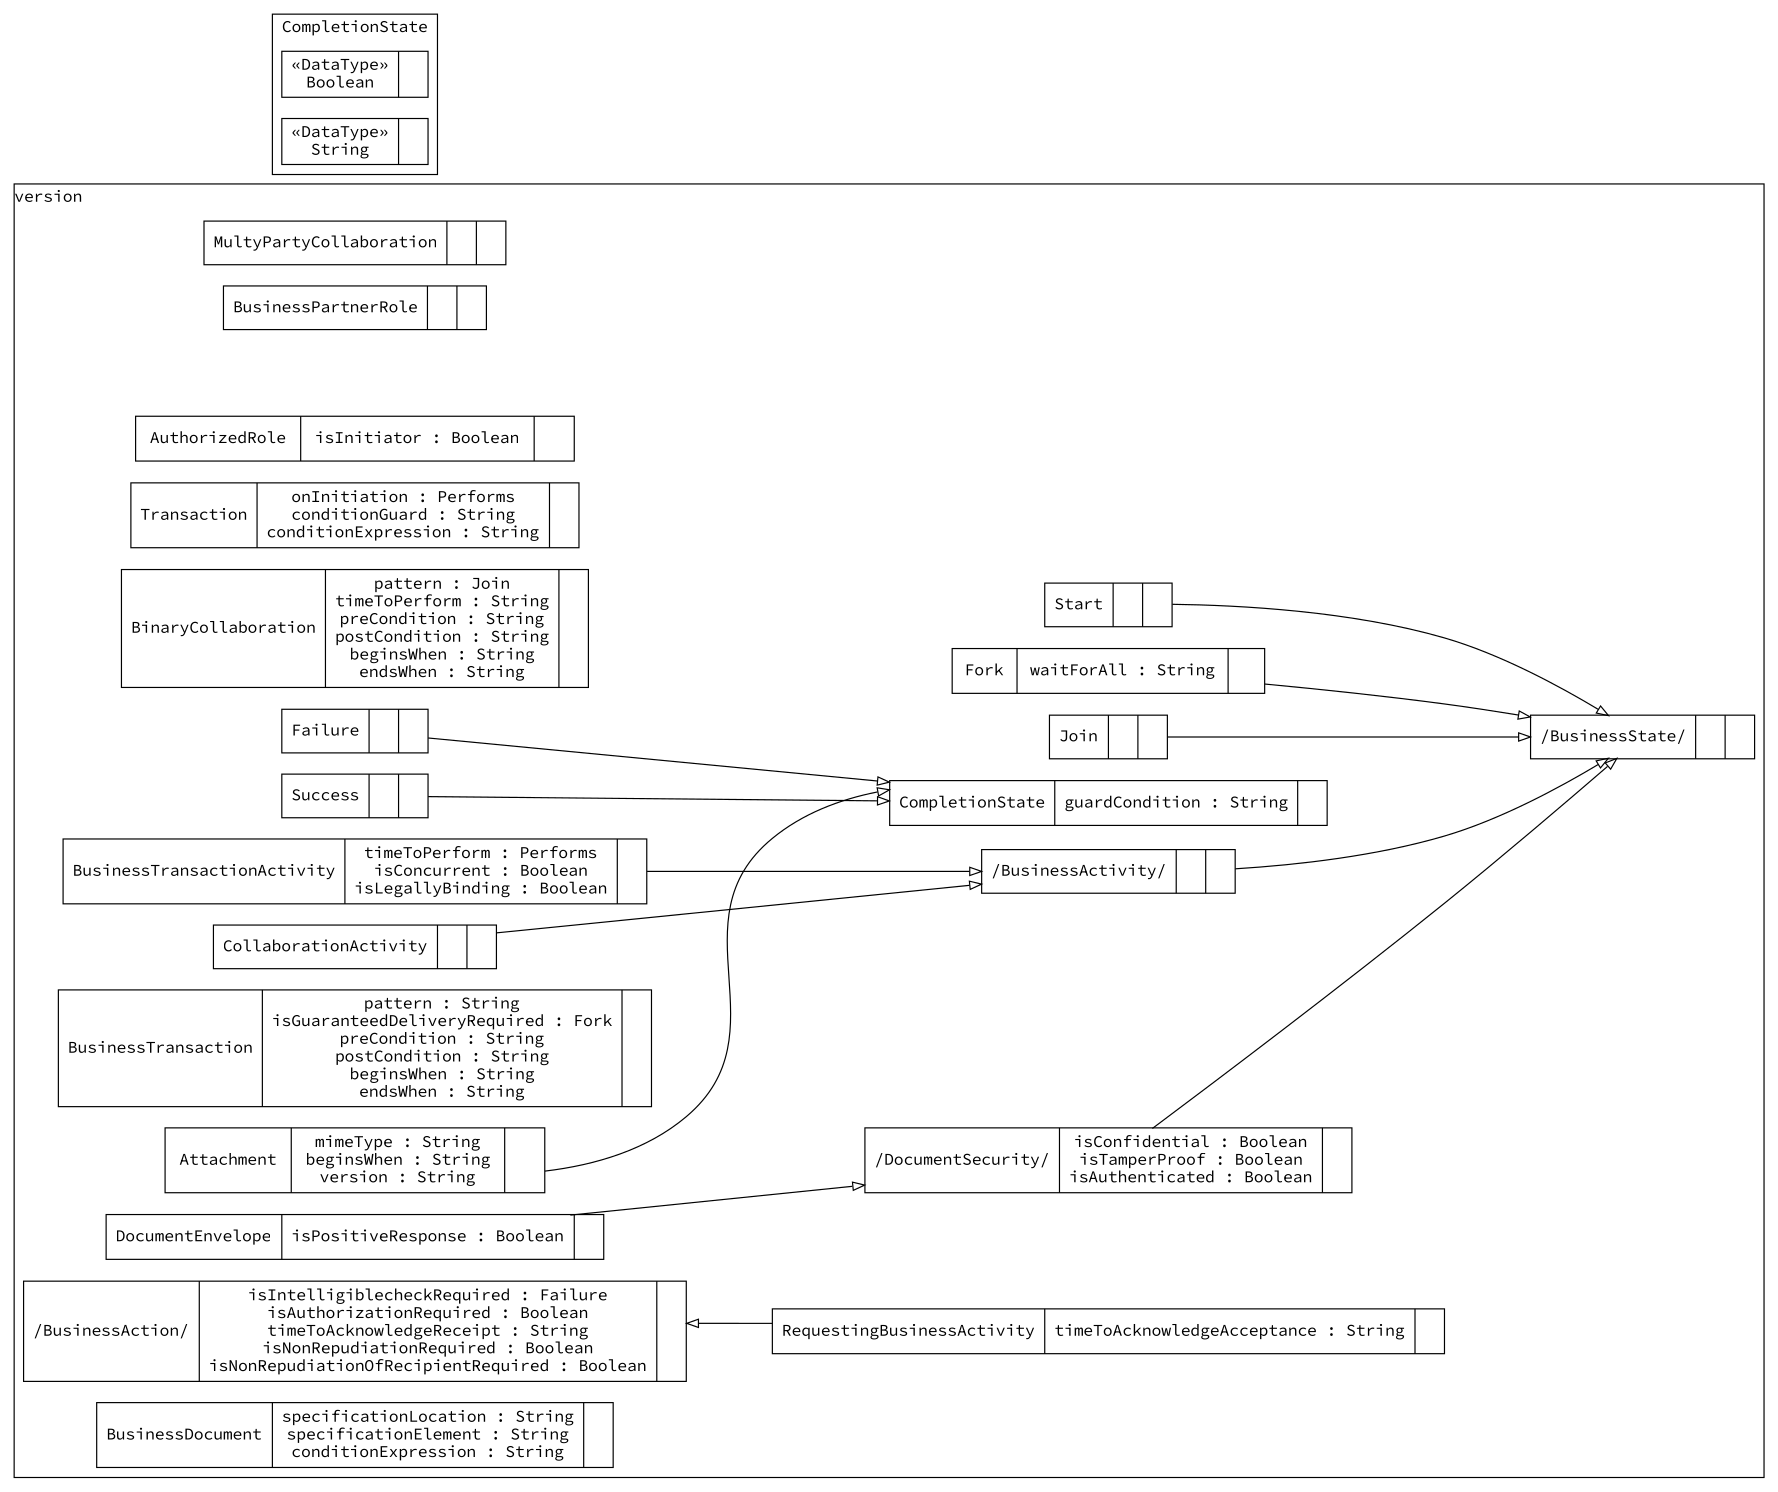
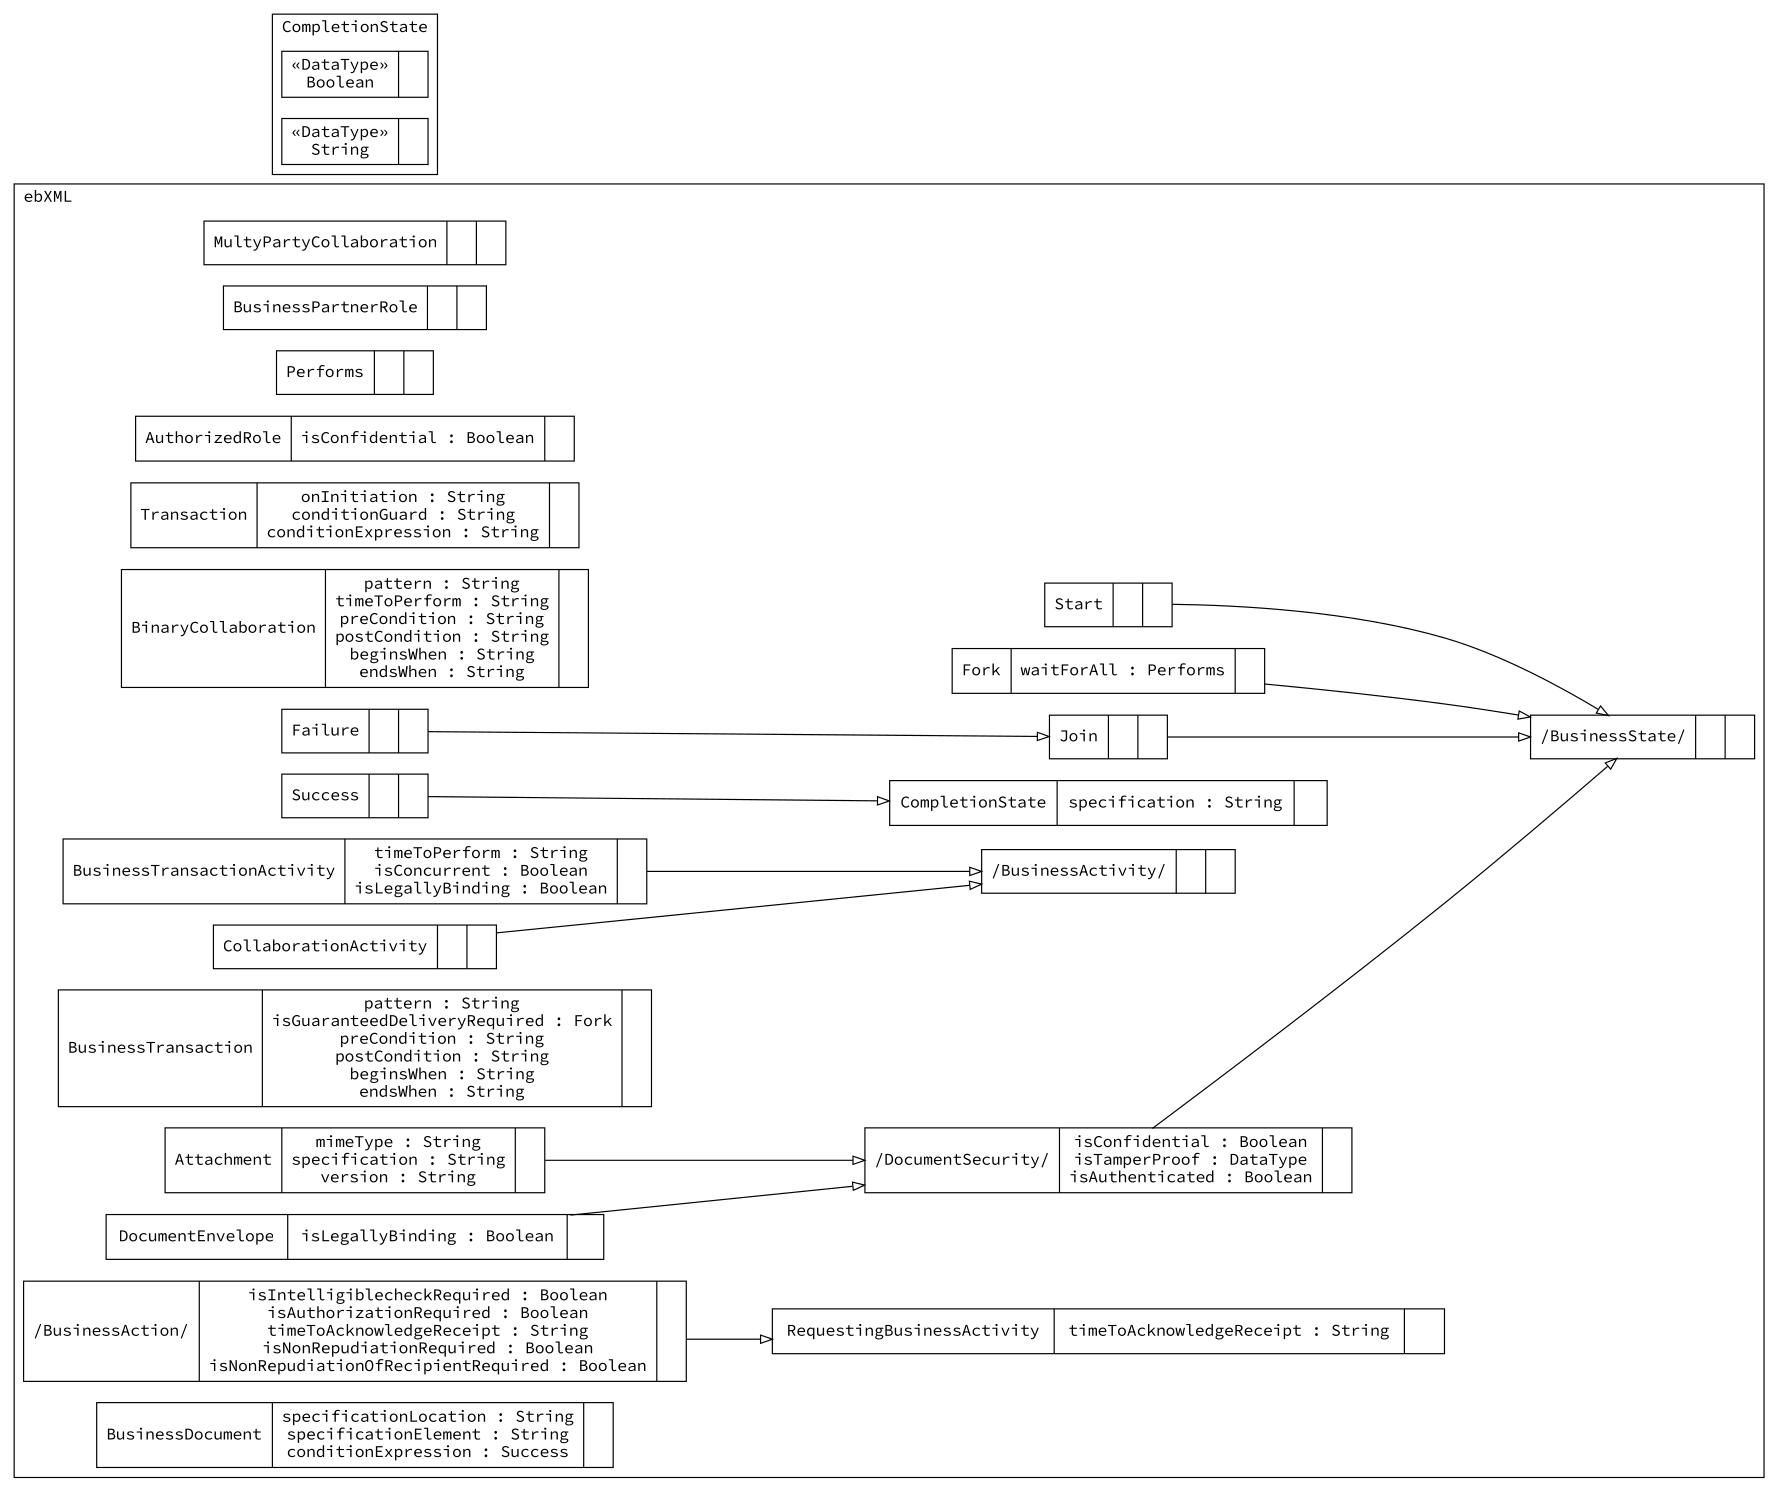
cluster "version": label "version" -> "ebXML"
node "Performs": added
node "AuthorizedRole": text "isInitiator : Boolean" -> "isConfidential : Boolean"
node "Transaction": text "onInitiation : Performs" -> "onInitiation : String"
node "BinaryCollaboration": text "pattern : Join" -> "pattern : String"
node "Fork": text "waitForAll : String" -> "waitForAll : Performs"
edge "Failure" -> "CompletionState": now "Failure" -> "Join"
node "CompletionState": text "guardCondition : String" -> "specification : String"
edge "/BusinessActivity/" -> "/BusinessState/": removed
node "BusinessTransactionActivity": text "timeToPerform : Performs" -> "timeToPerform : String"
edge "Attachment" -> "CompletionState": now "Attachment" -> "/DocumentSecurity/"
node "Attachment": text "beginsWhen : String" -> "specification : String"
node "/DocumentSecurity/": text "isTamperProof : Boolean" -> "isTamperProof : DataType"
node "DocumentEnvelope": text "isPositiveResponse : Boolean" -> "isLegallyBinding : Boolean"
node "/BusinessAction/": text "isIntelligiblecheckRequired : Failure" -> "isIntelligiblecheckRequired : Boolean"
edge "RequestingBusinessActivity" -> "/BusinessAction/": reversed
node "RequestingBusinessActivity": text "timeToAcknowledgeAcceptance : String" -> "timeToAcknowledgeReceipt : String"
node "BusinessDocument": text "conditionExpression : String" -> "conditionExpression : Success"
